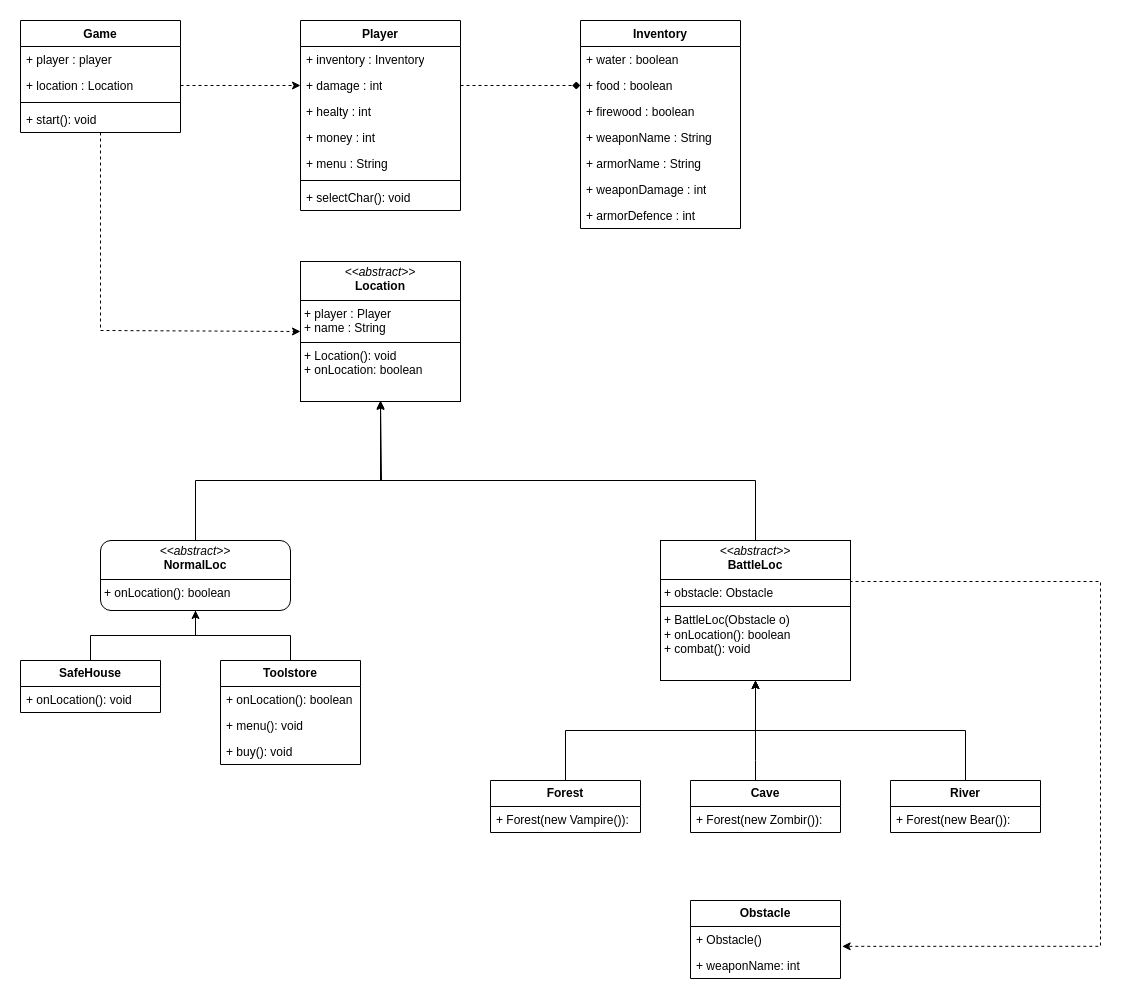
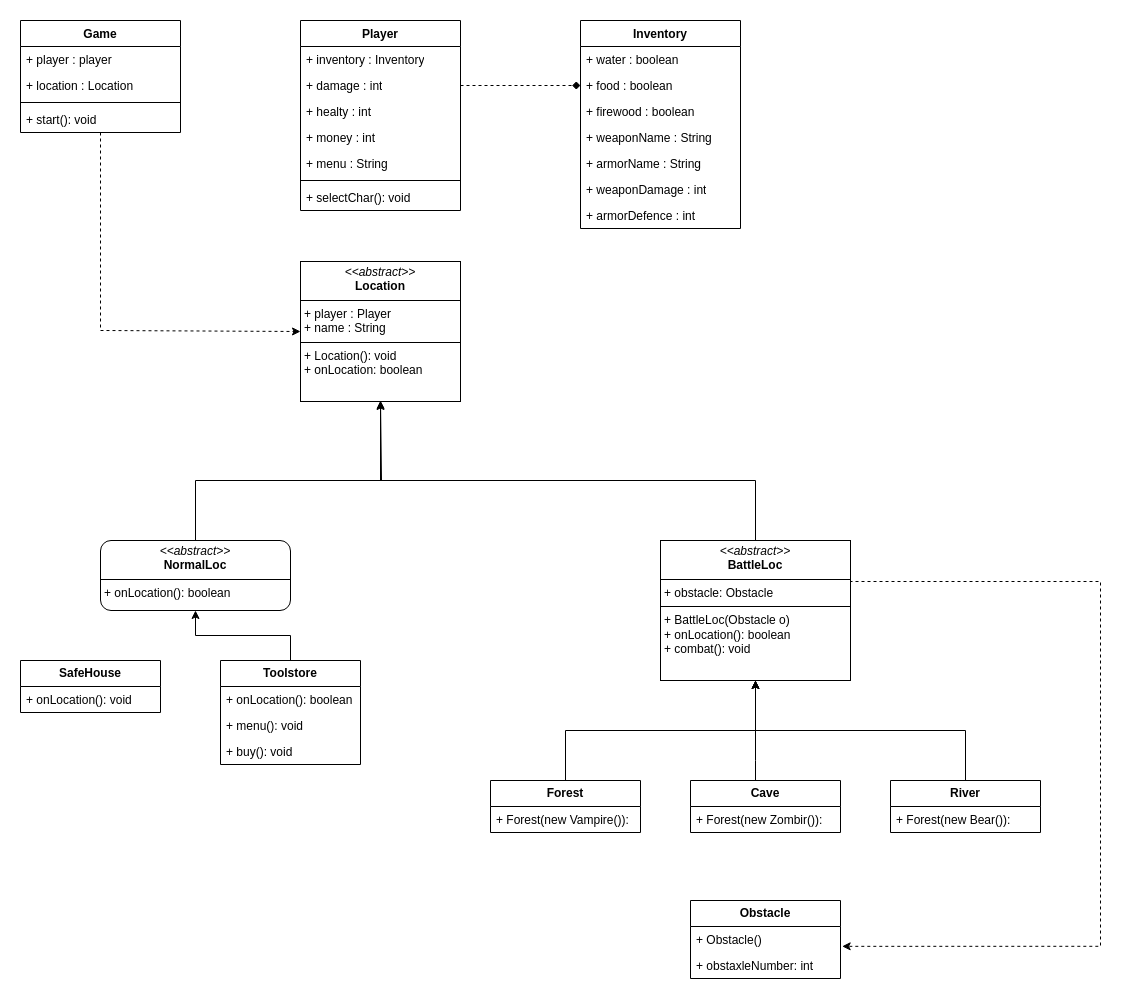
edge "+ location : Location" -> "+ damage : int": removed
edge "SafeHouse" -> "<<abstract>> NormalLoc + onLocation(): boolean": removed
edge "<<abstract>> NormalLoc + onLocation(): boolean" -- "Toolstore": arrowhead none -> classic
node "+ weaponName: int": label "+ weaponName: int" -> "+ obstaxleNumber: int"
